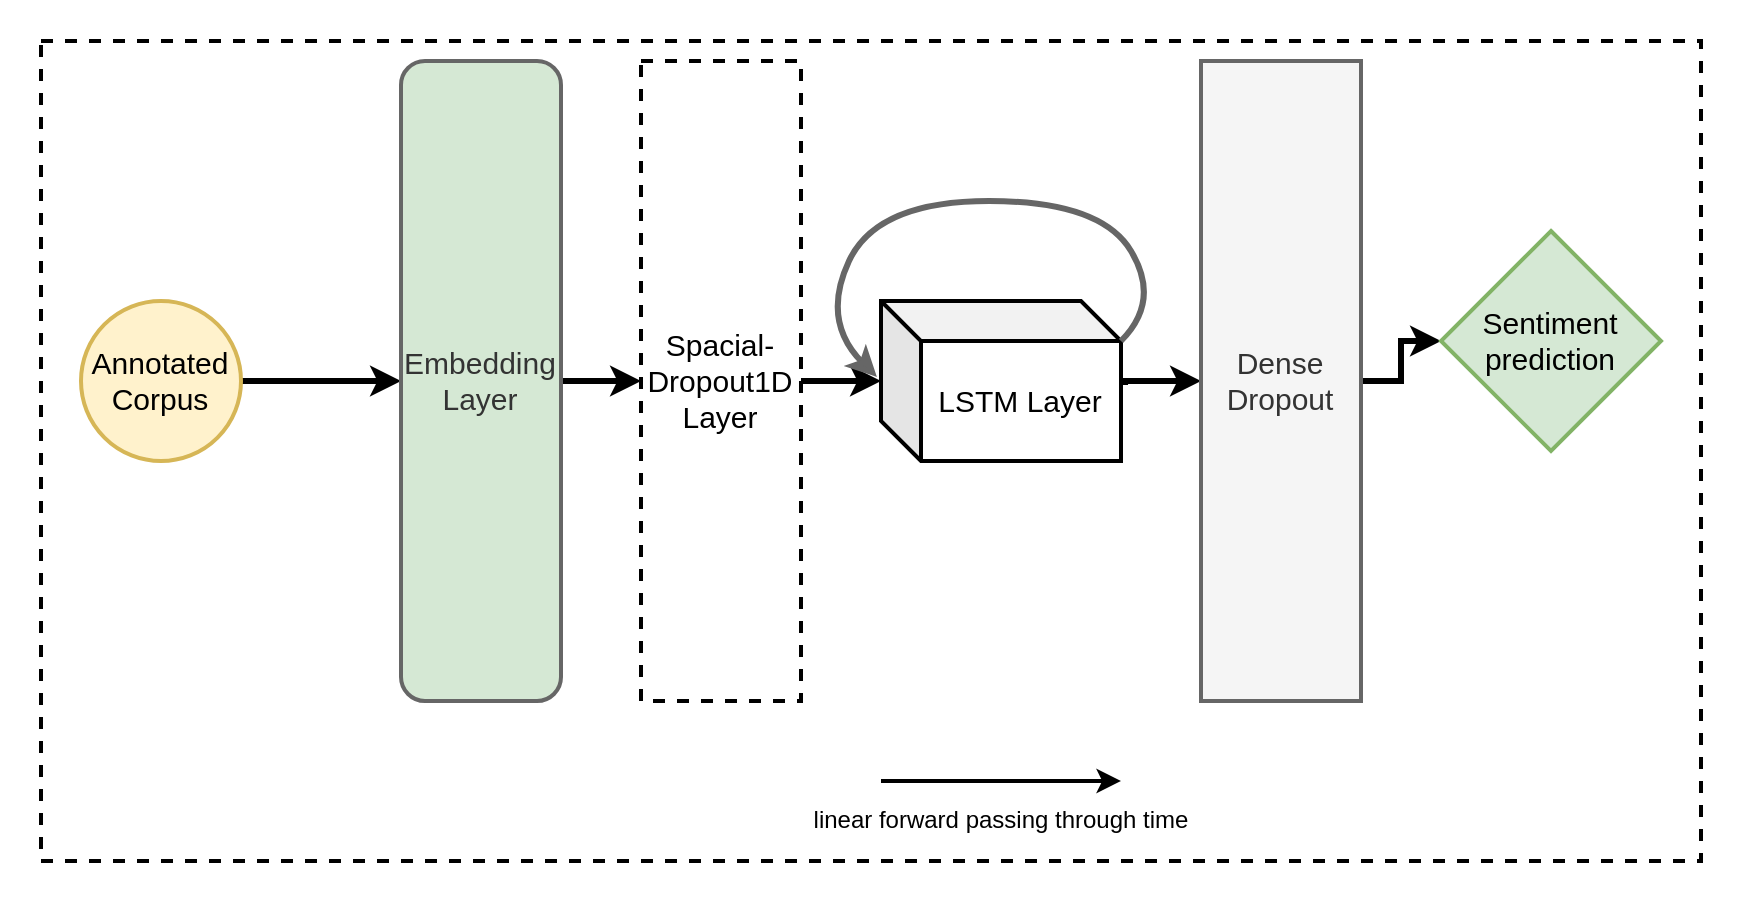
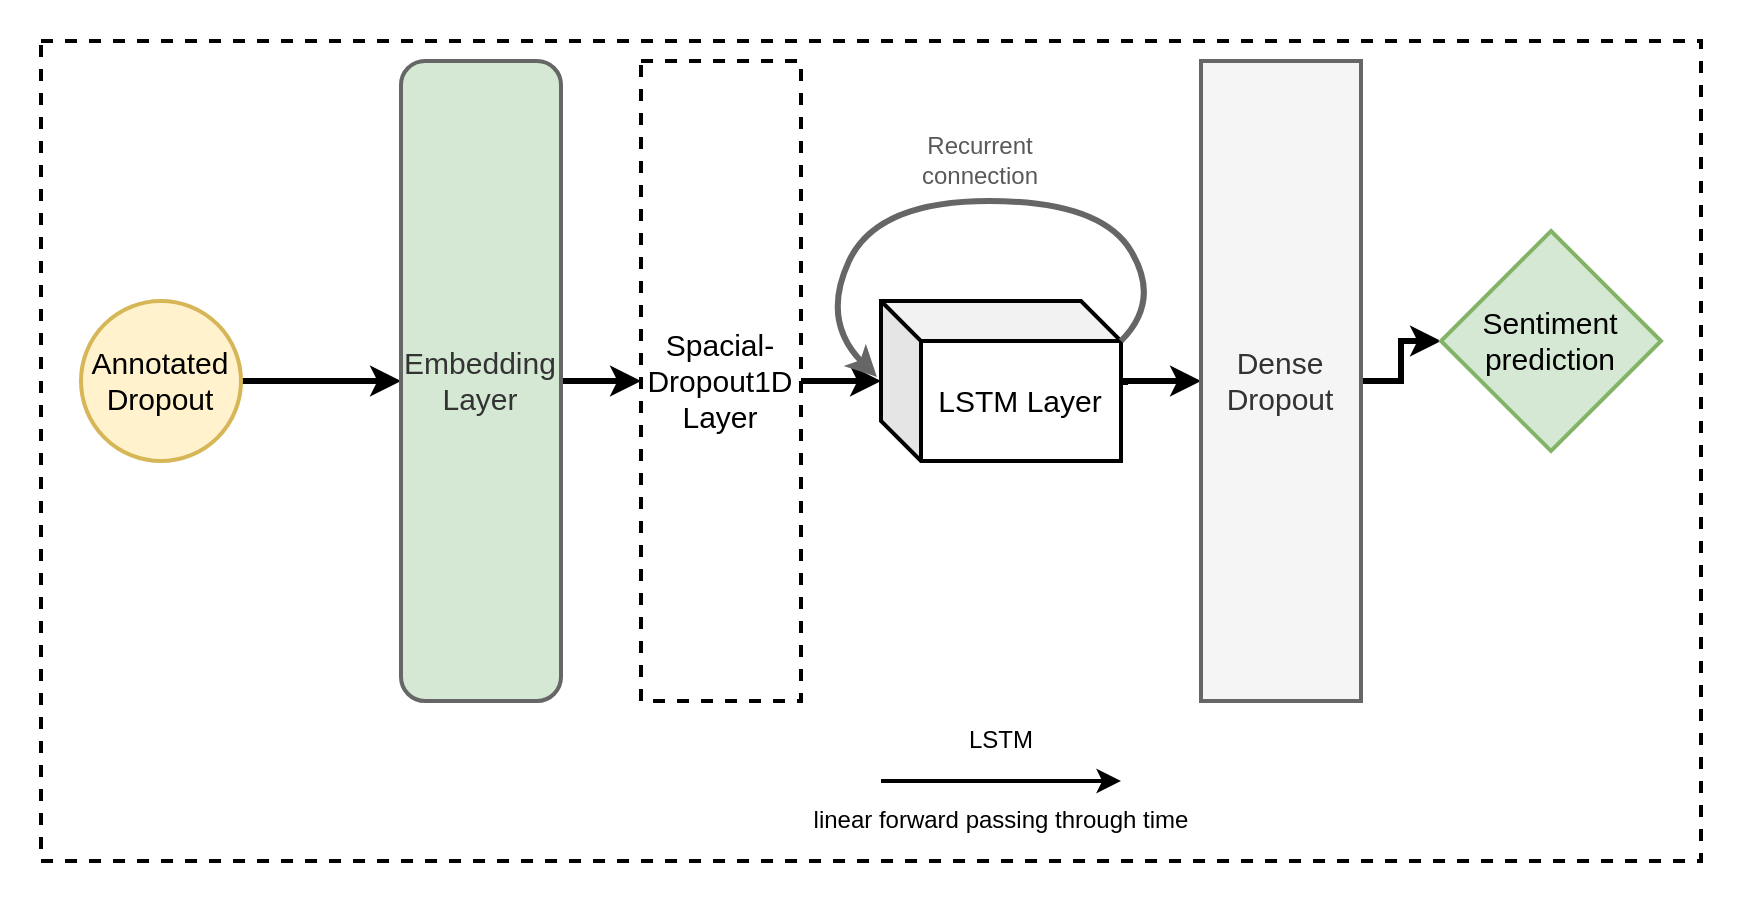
node "Recurrent connection": added
node "Annotated Corpus": label "Annotated Corpus" -> "Annotated Dropout"
node "LSTM": added
